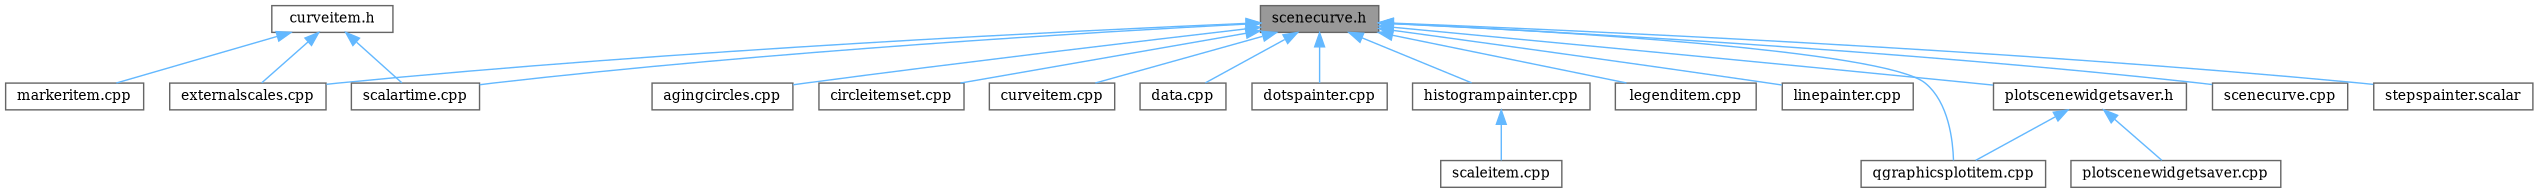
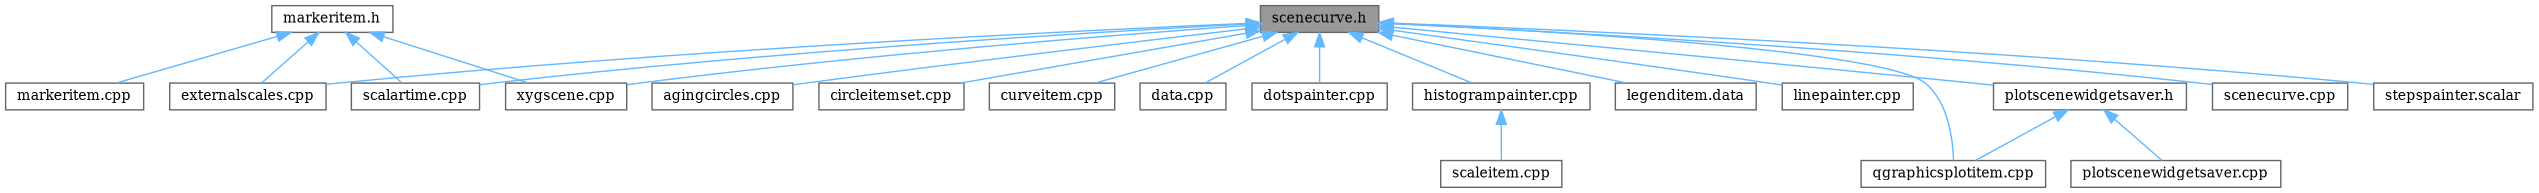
node "curveitem.h": label "curveitem.h" -> "markeritem.h"
node "xygscene.cpp": added
node "legenditem.cpp": label "legenditem.cpp" -> "legenditem.data"
